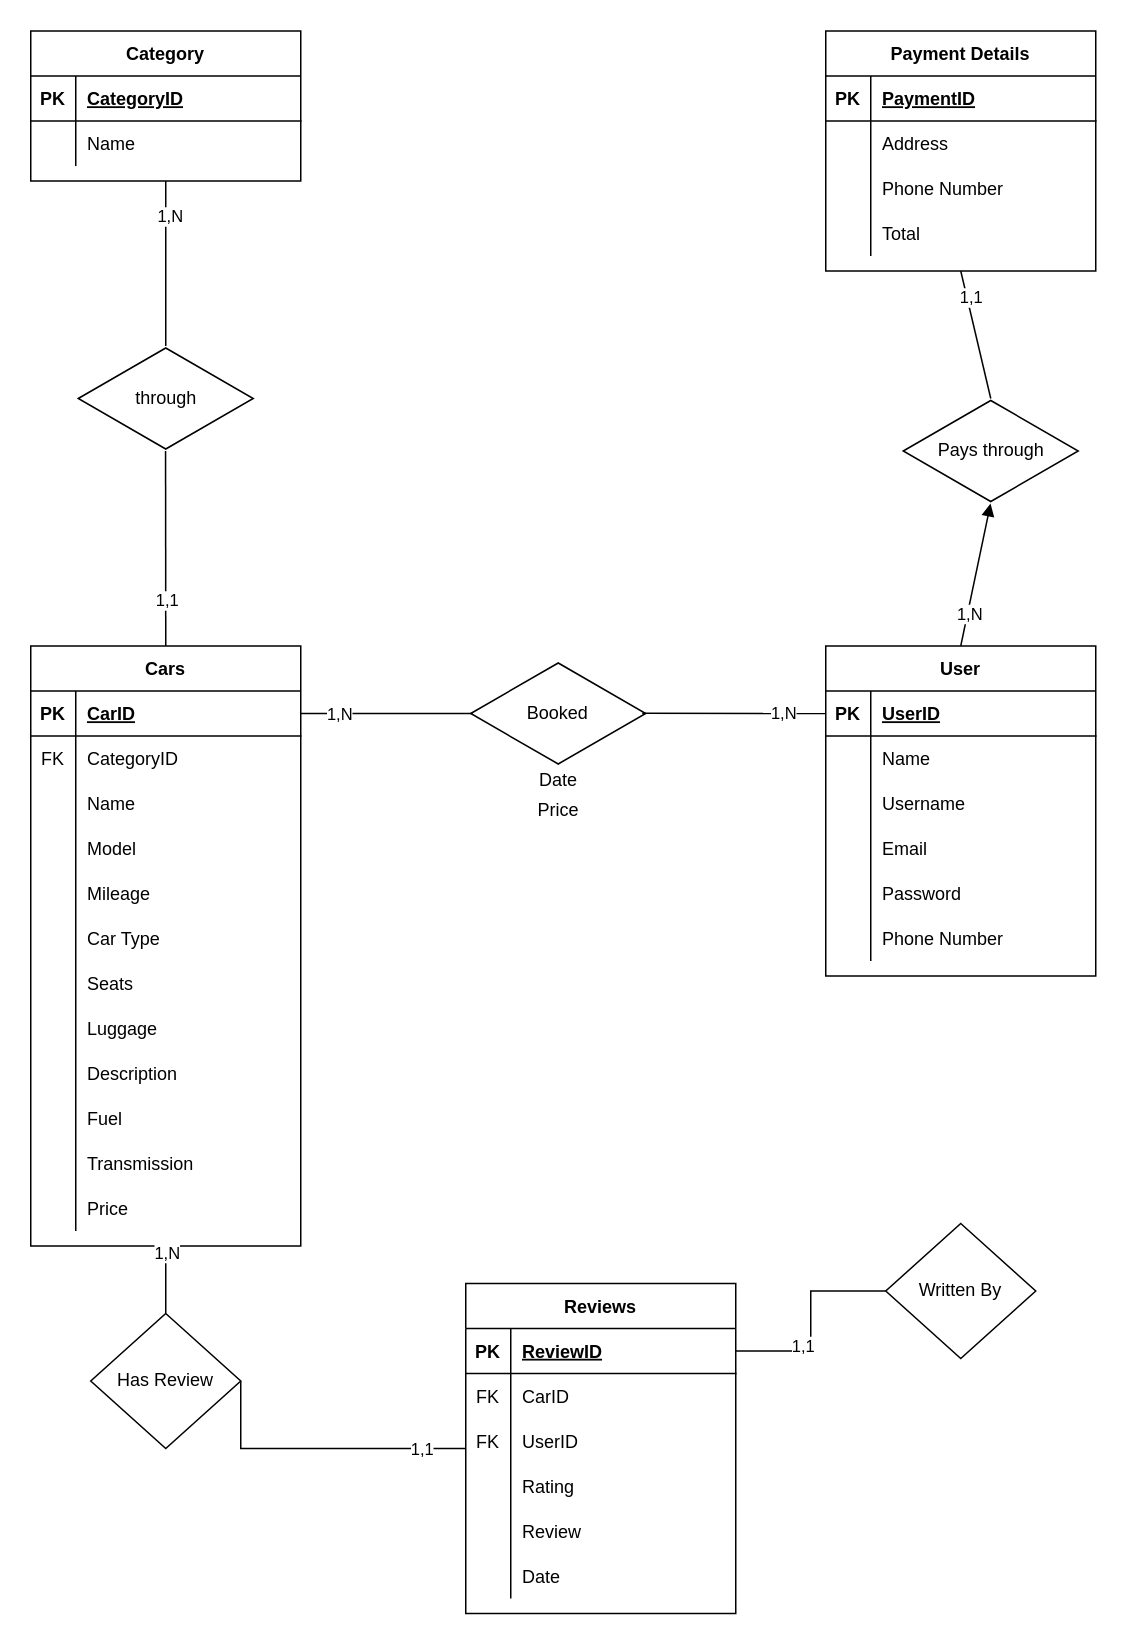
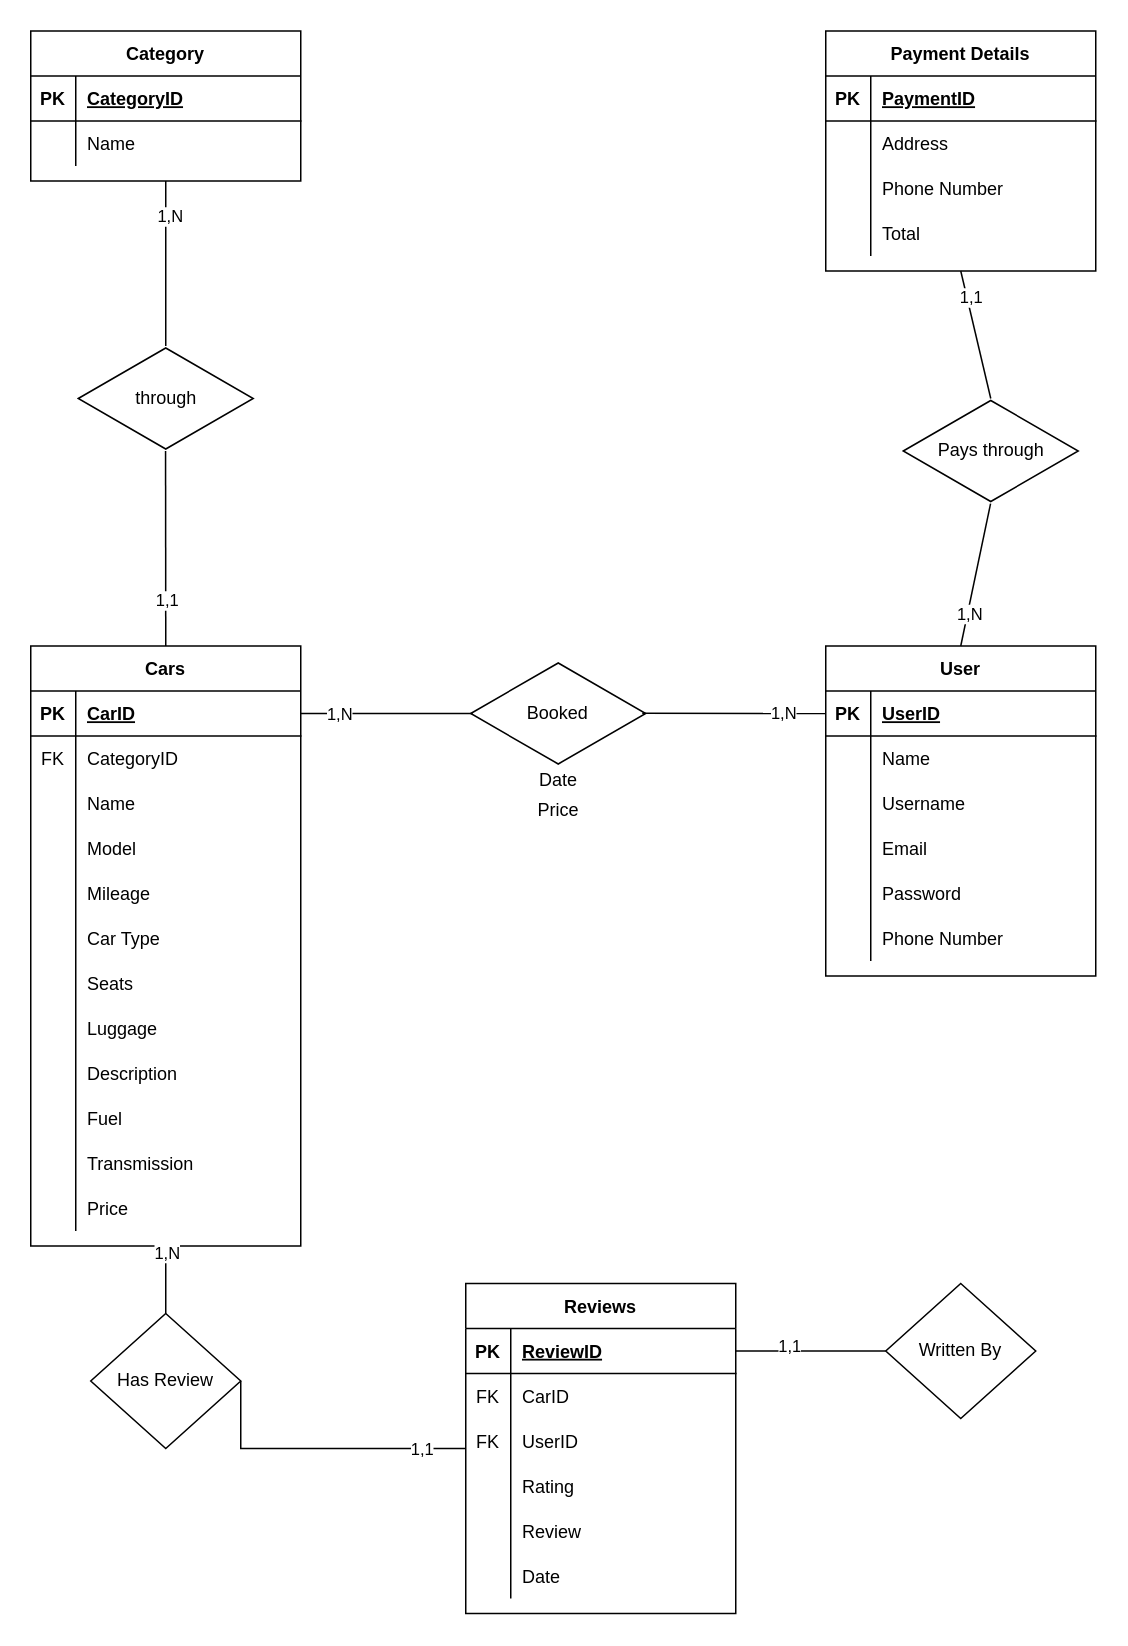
edge "User" -> "Pays through": arrowhead block -> none
node "Written By": moved (961, 1291) -> (961, 1351)
